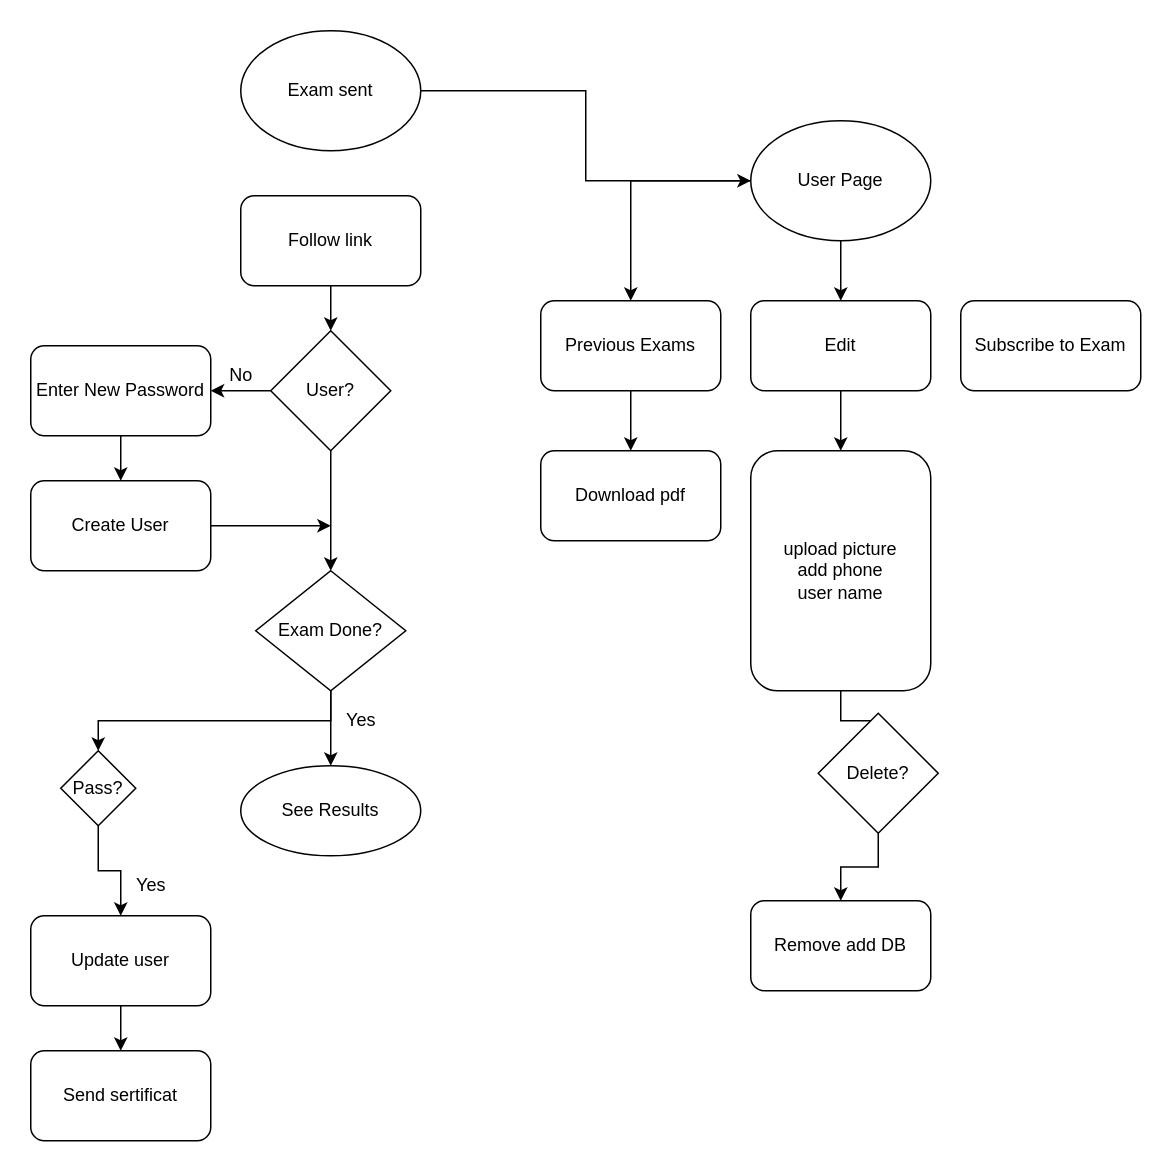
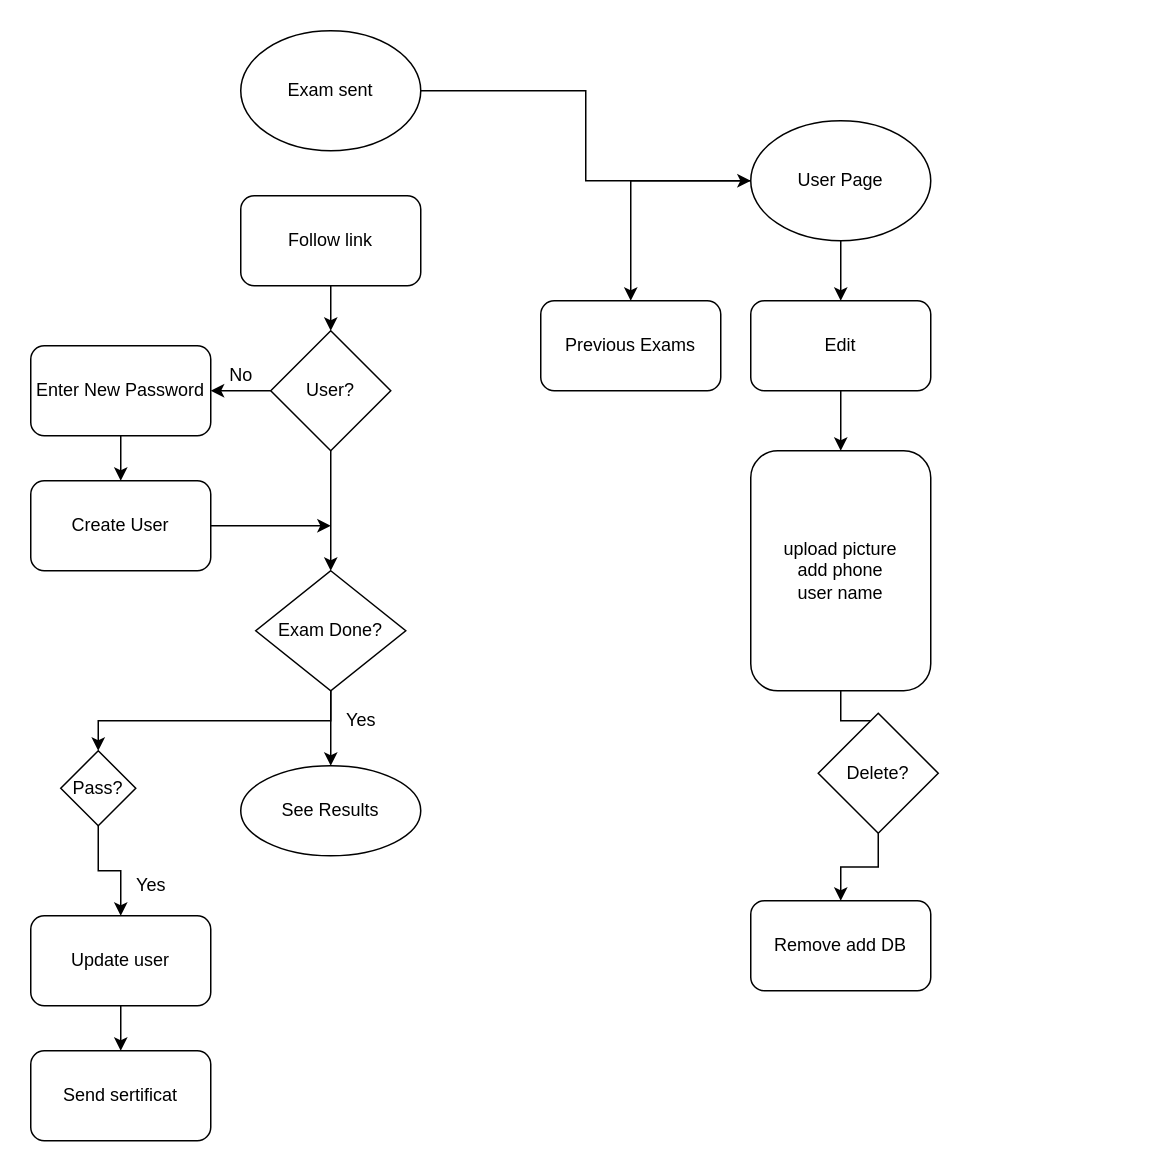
node "Subscribe to Exam": removed
edge "Previous Exams" -> "Download pdf": removed
node "Download pdf": removed
